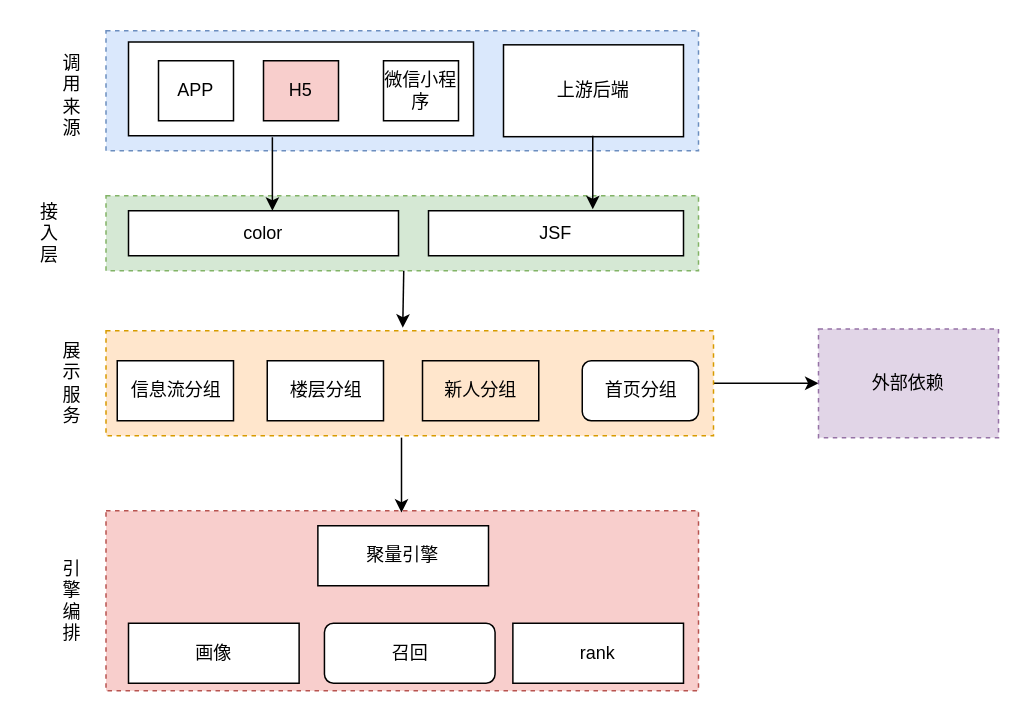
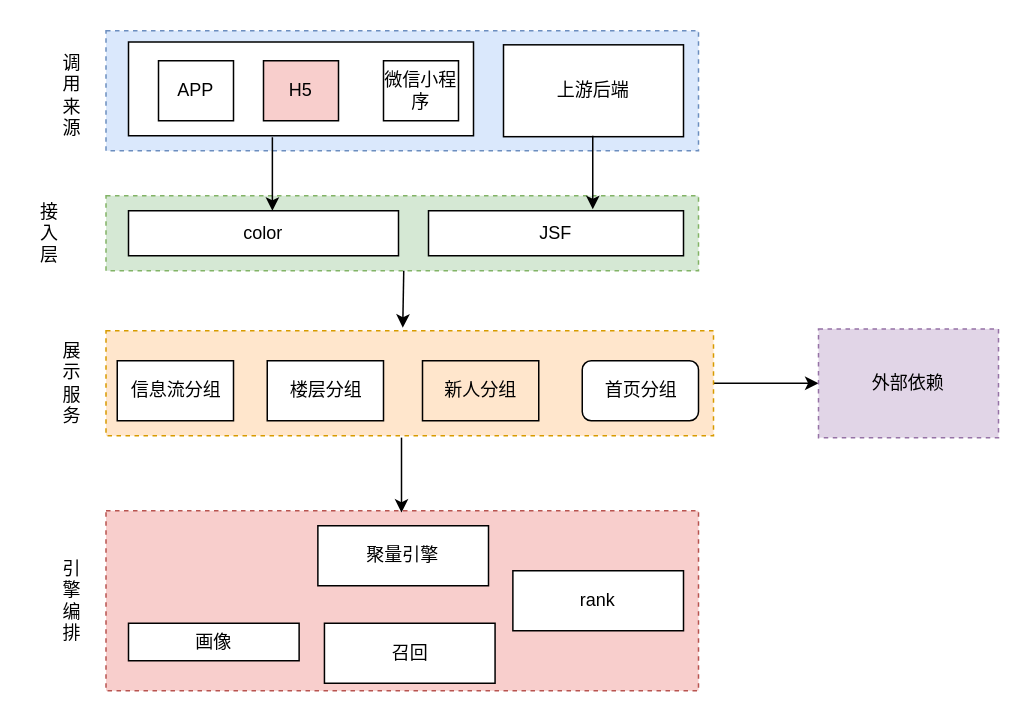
node "画像": size 171x60 -> 171x38
node "召回": shape rounded rectangle -> rectangle
node "rank": moved (598, 653) -> (598, 601)
